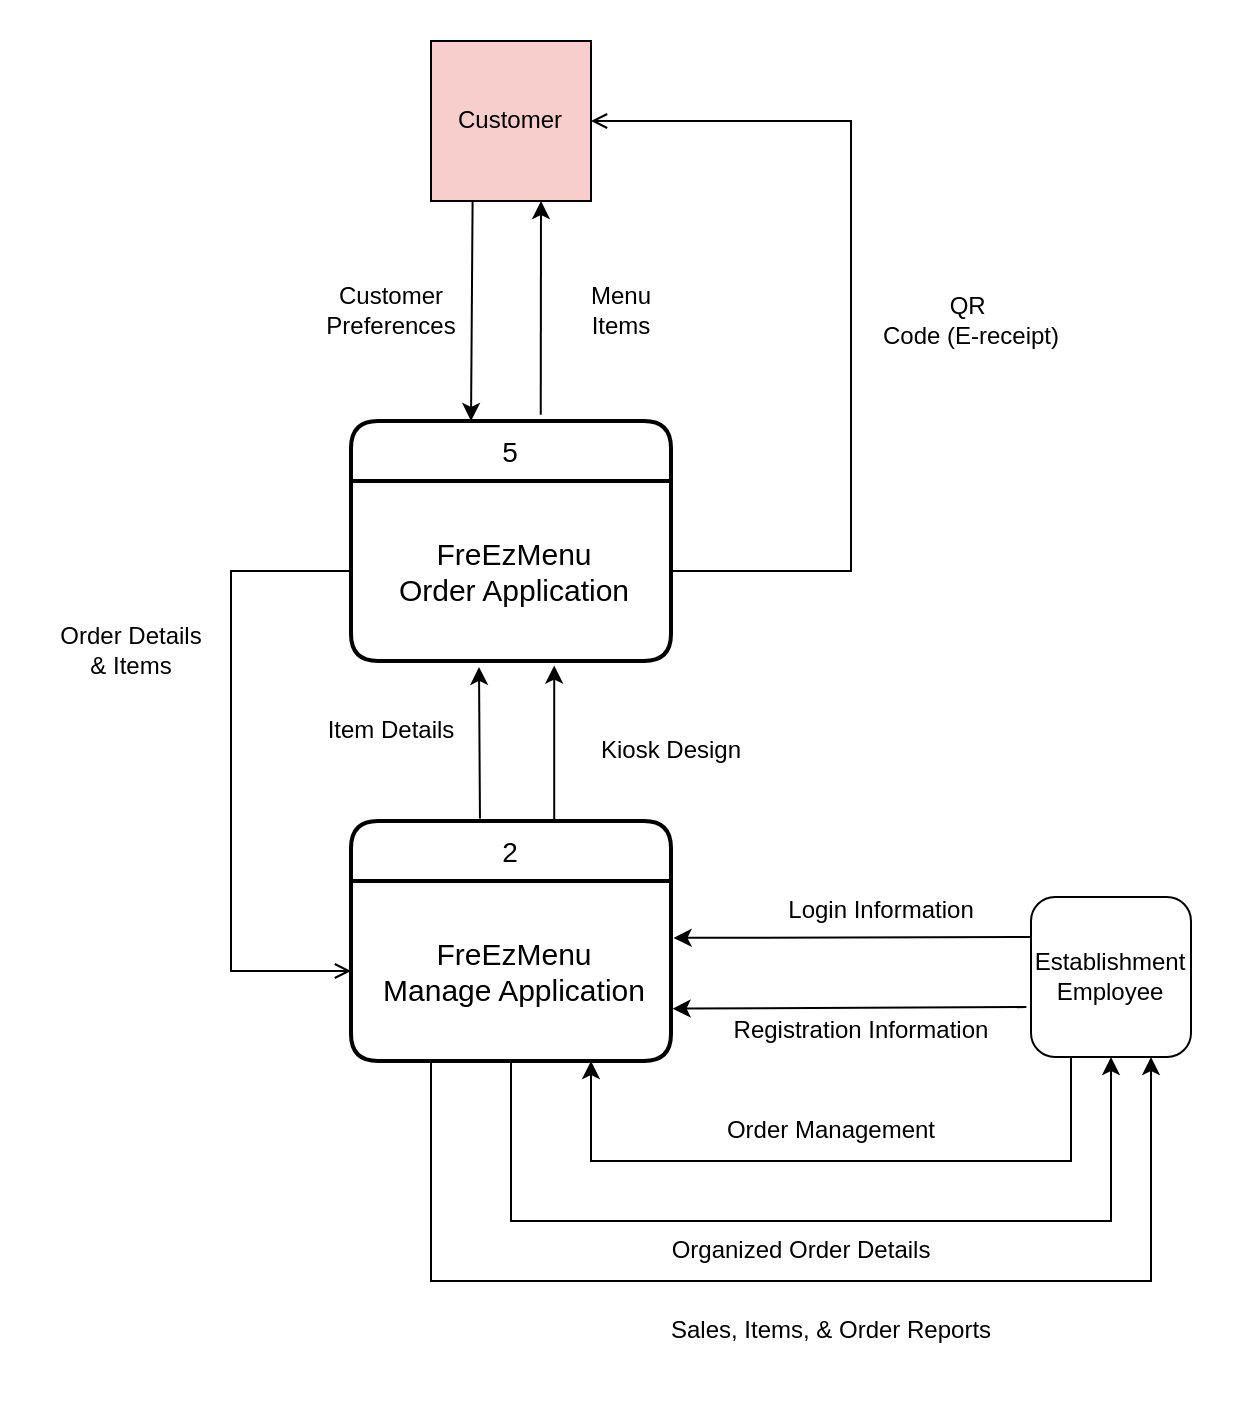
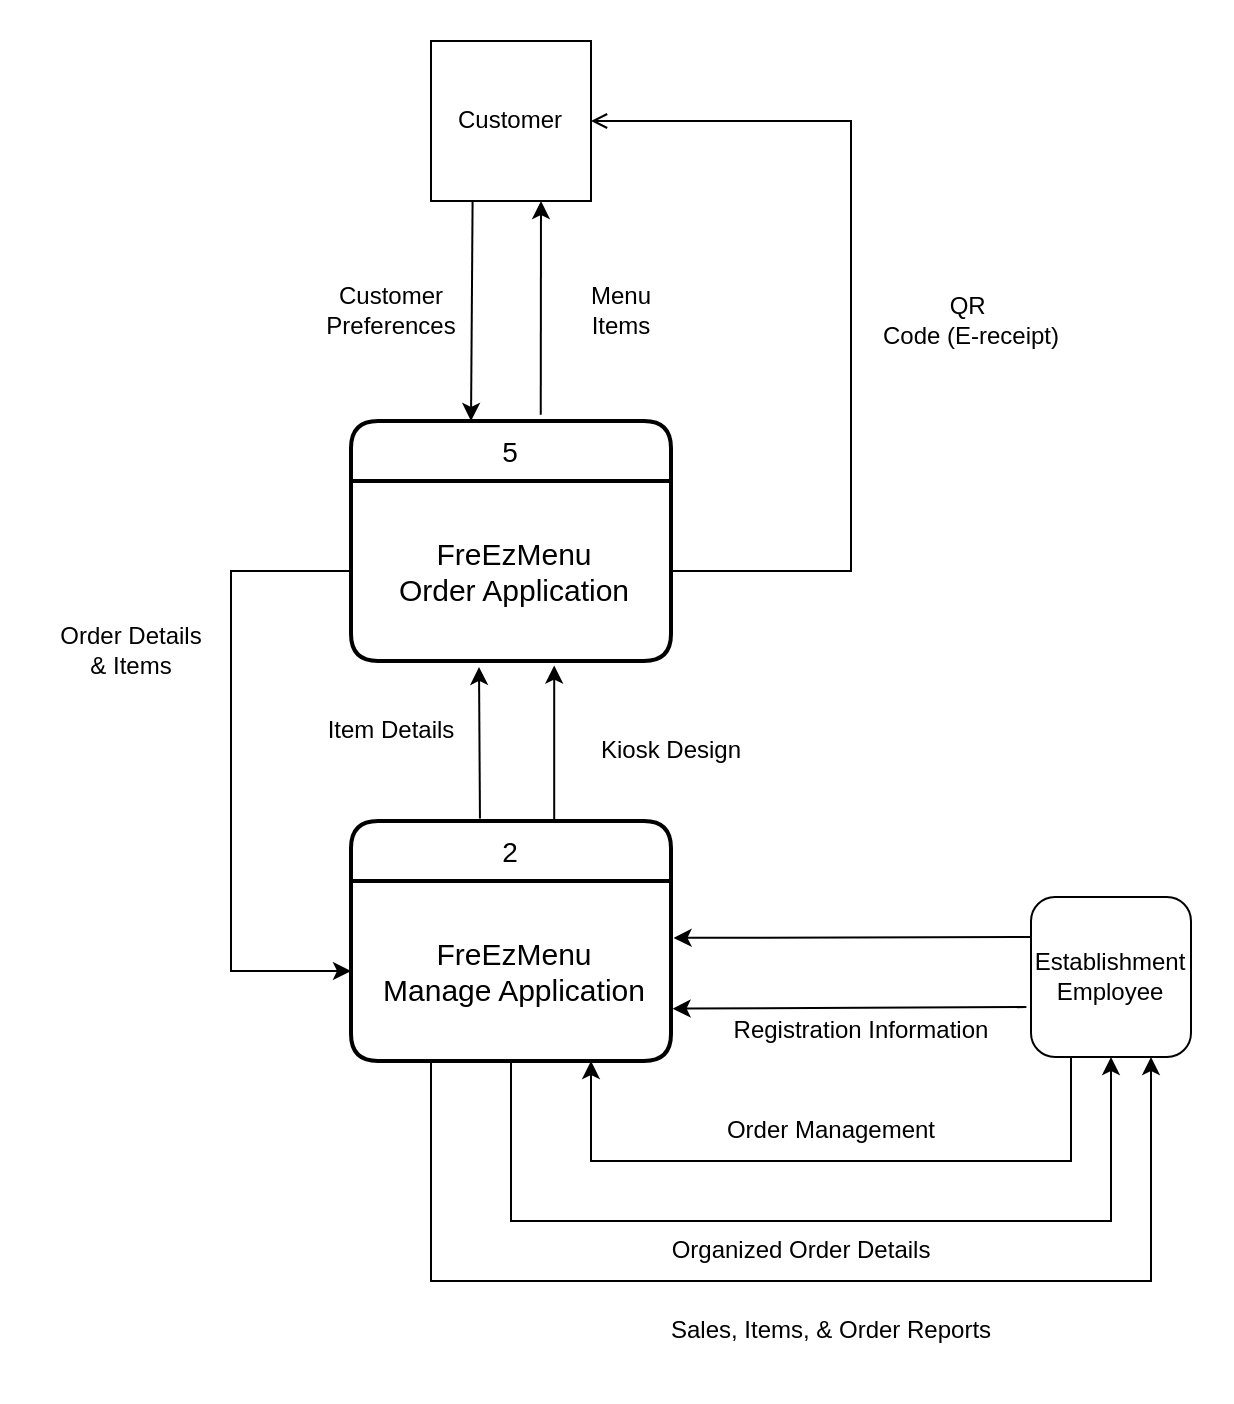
node "Customer": fillcolor #f8cecc -> #ffffff
node "Login Information": removed
edge "FreEzMenu Order Application" -> "FreEzMenu Manage Application": arrowhead open -> classic
